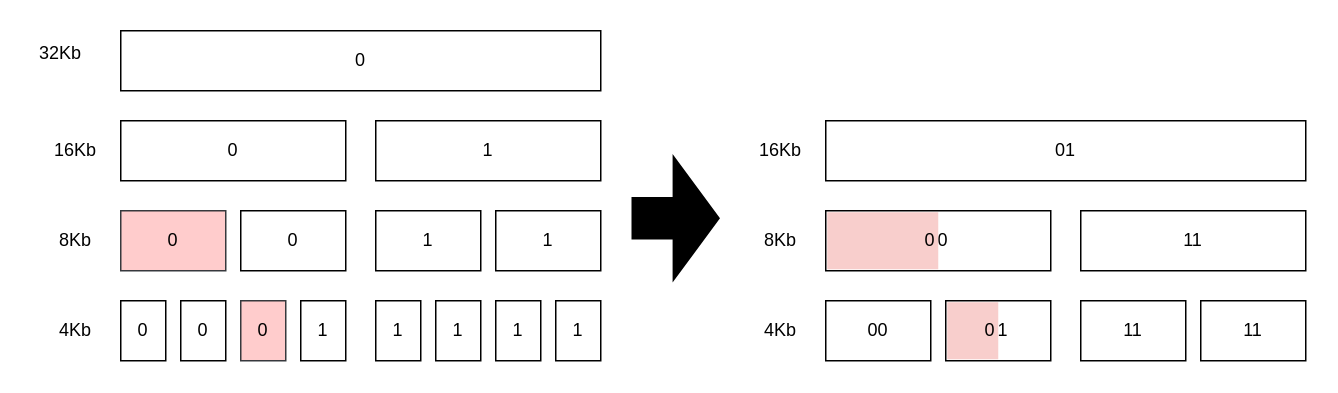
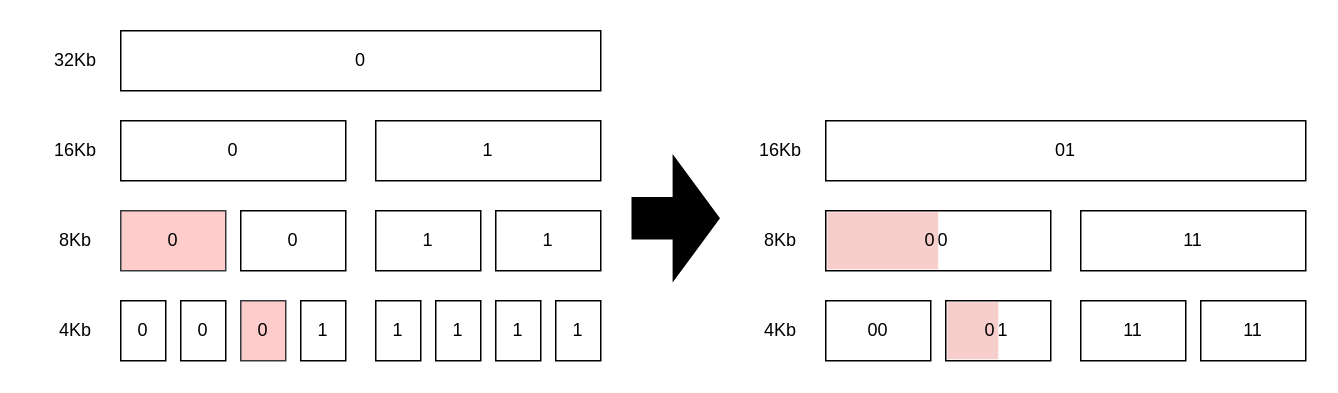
node "32Kb": moved (61, 53) -> (76, 61)
